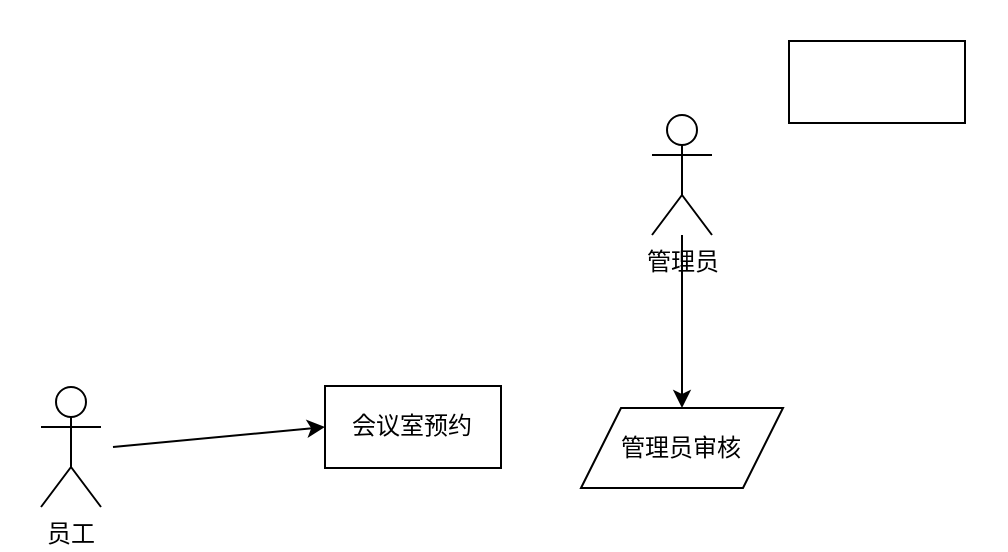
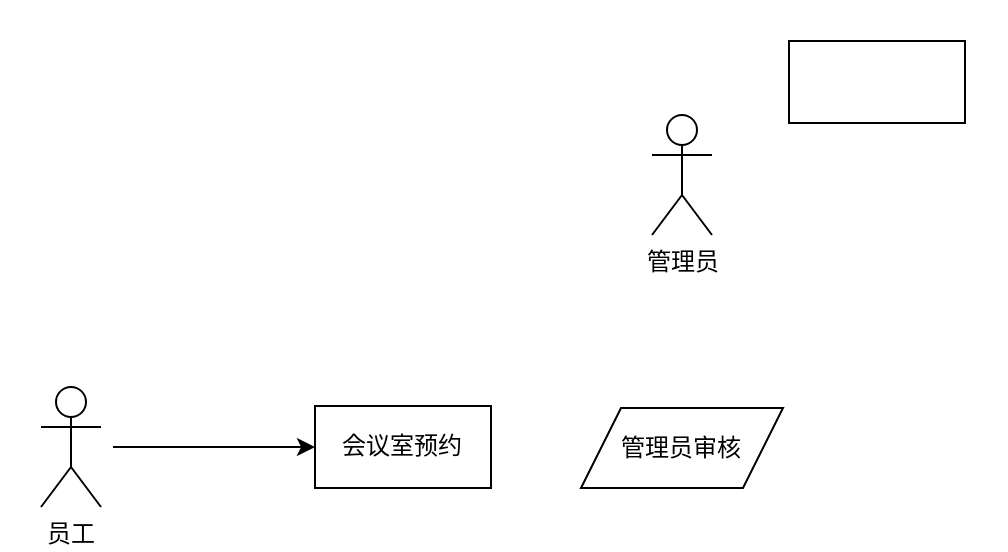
edge "管理员" -> "管理员审核": removed
node "会议室预约": moved (413, 427) -> (403, 447)
